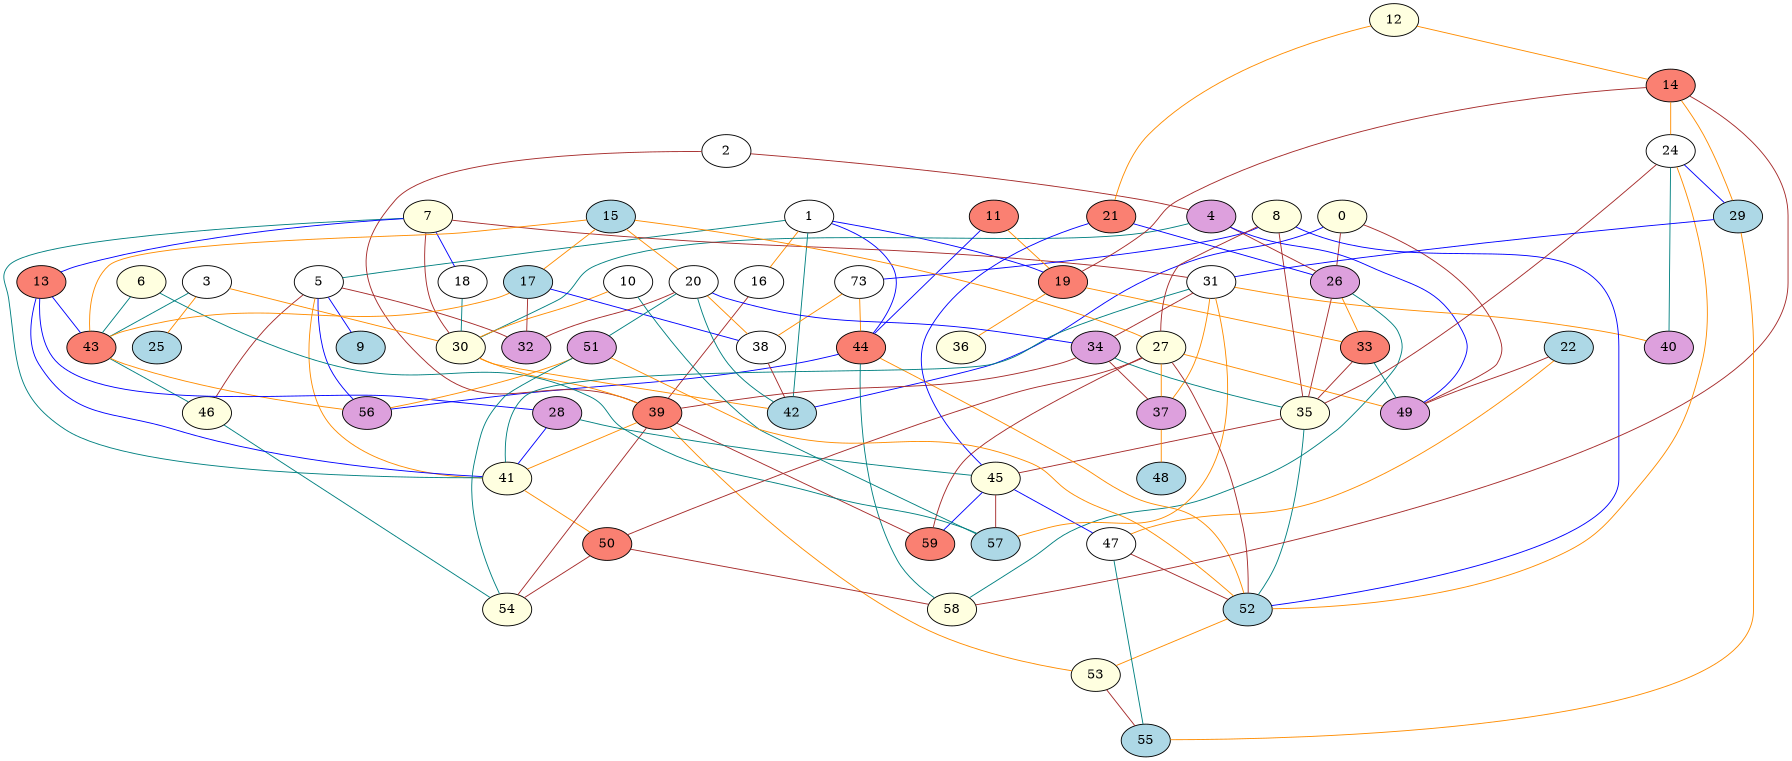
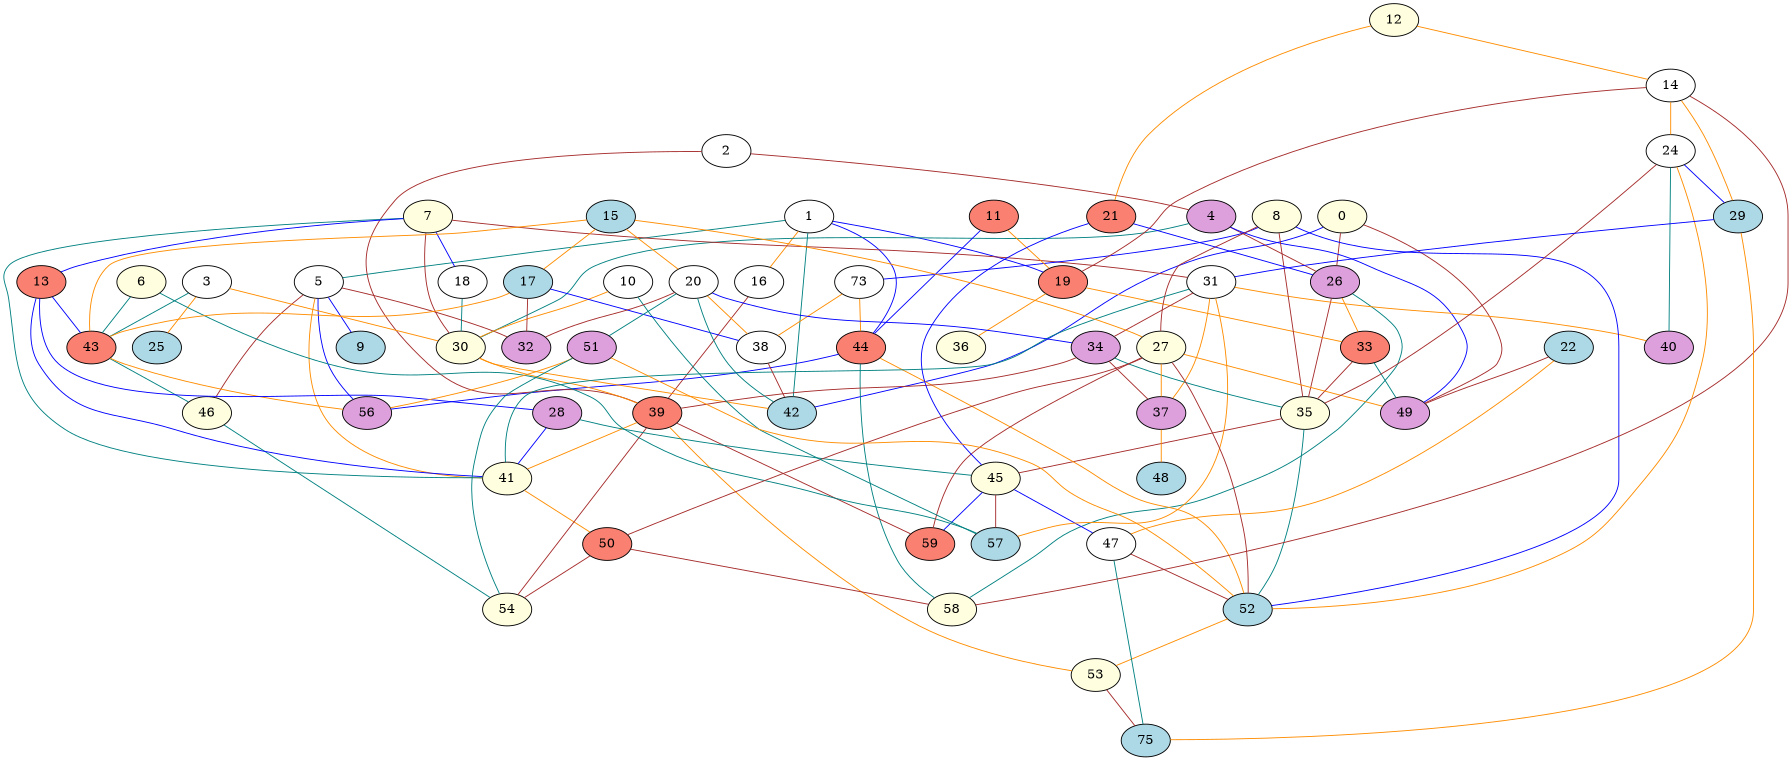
node "14": fillcolor salmon -> white
node "55": label "55" -> "75"
